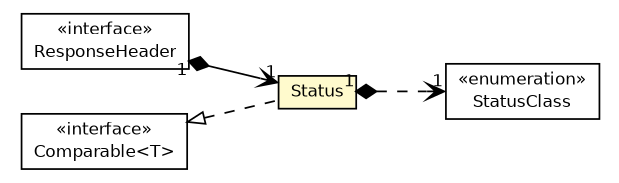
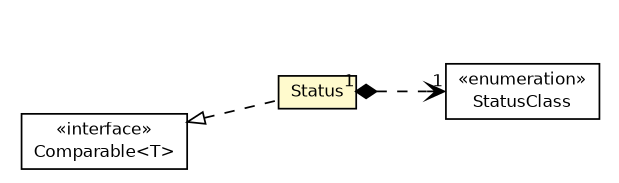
node "ResponseHeader": removed
